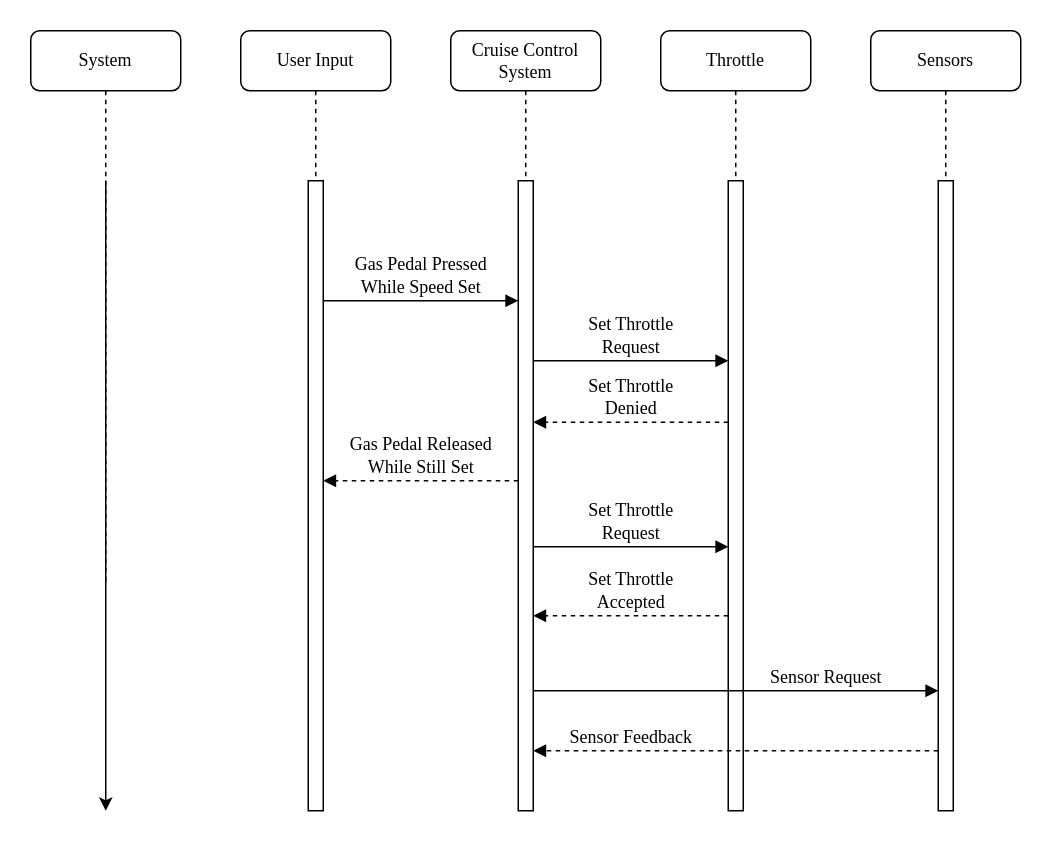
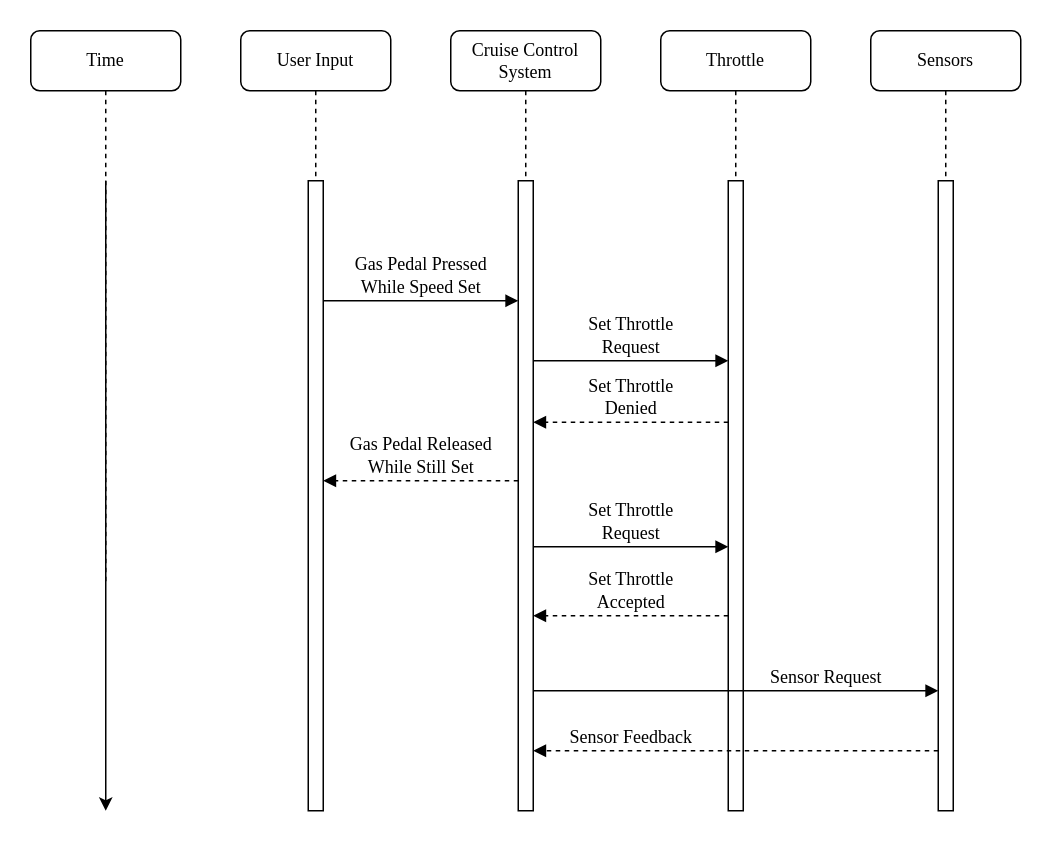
node "System": label "System" -> "Time"
